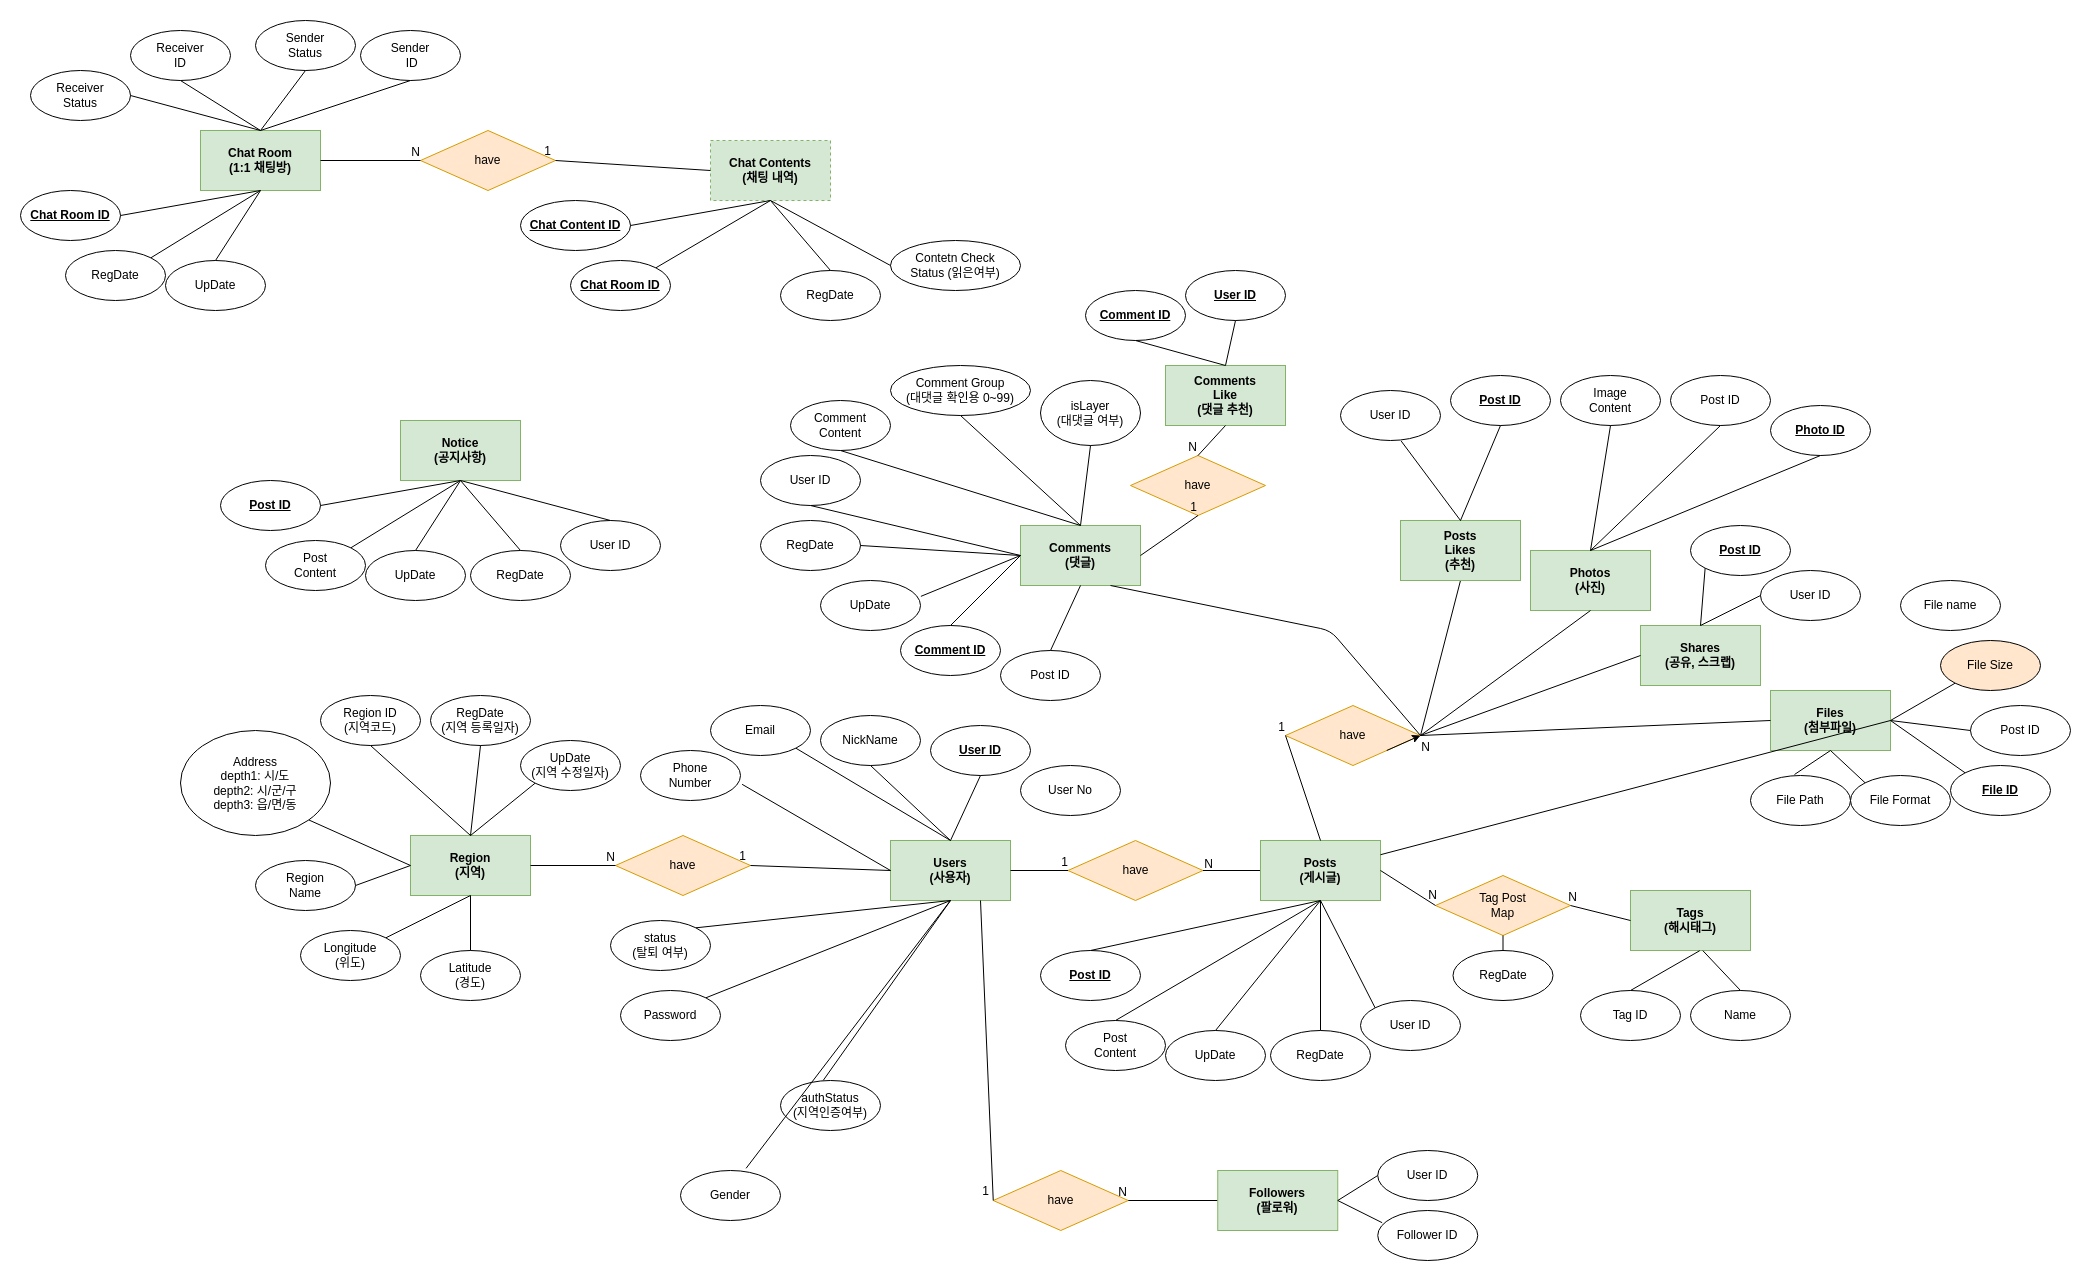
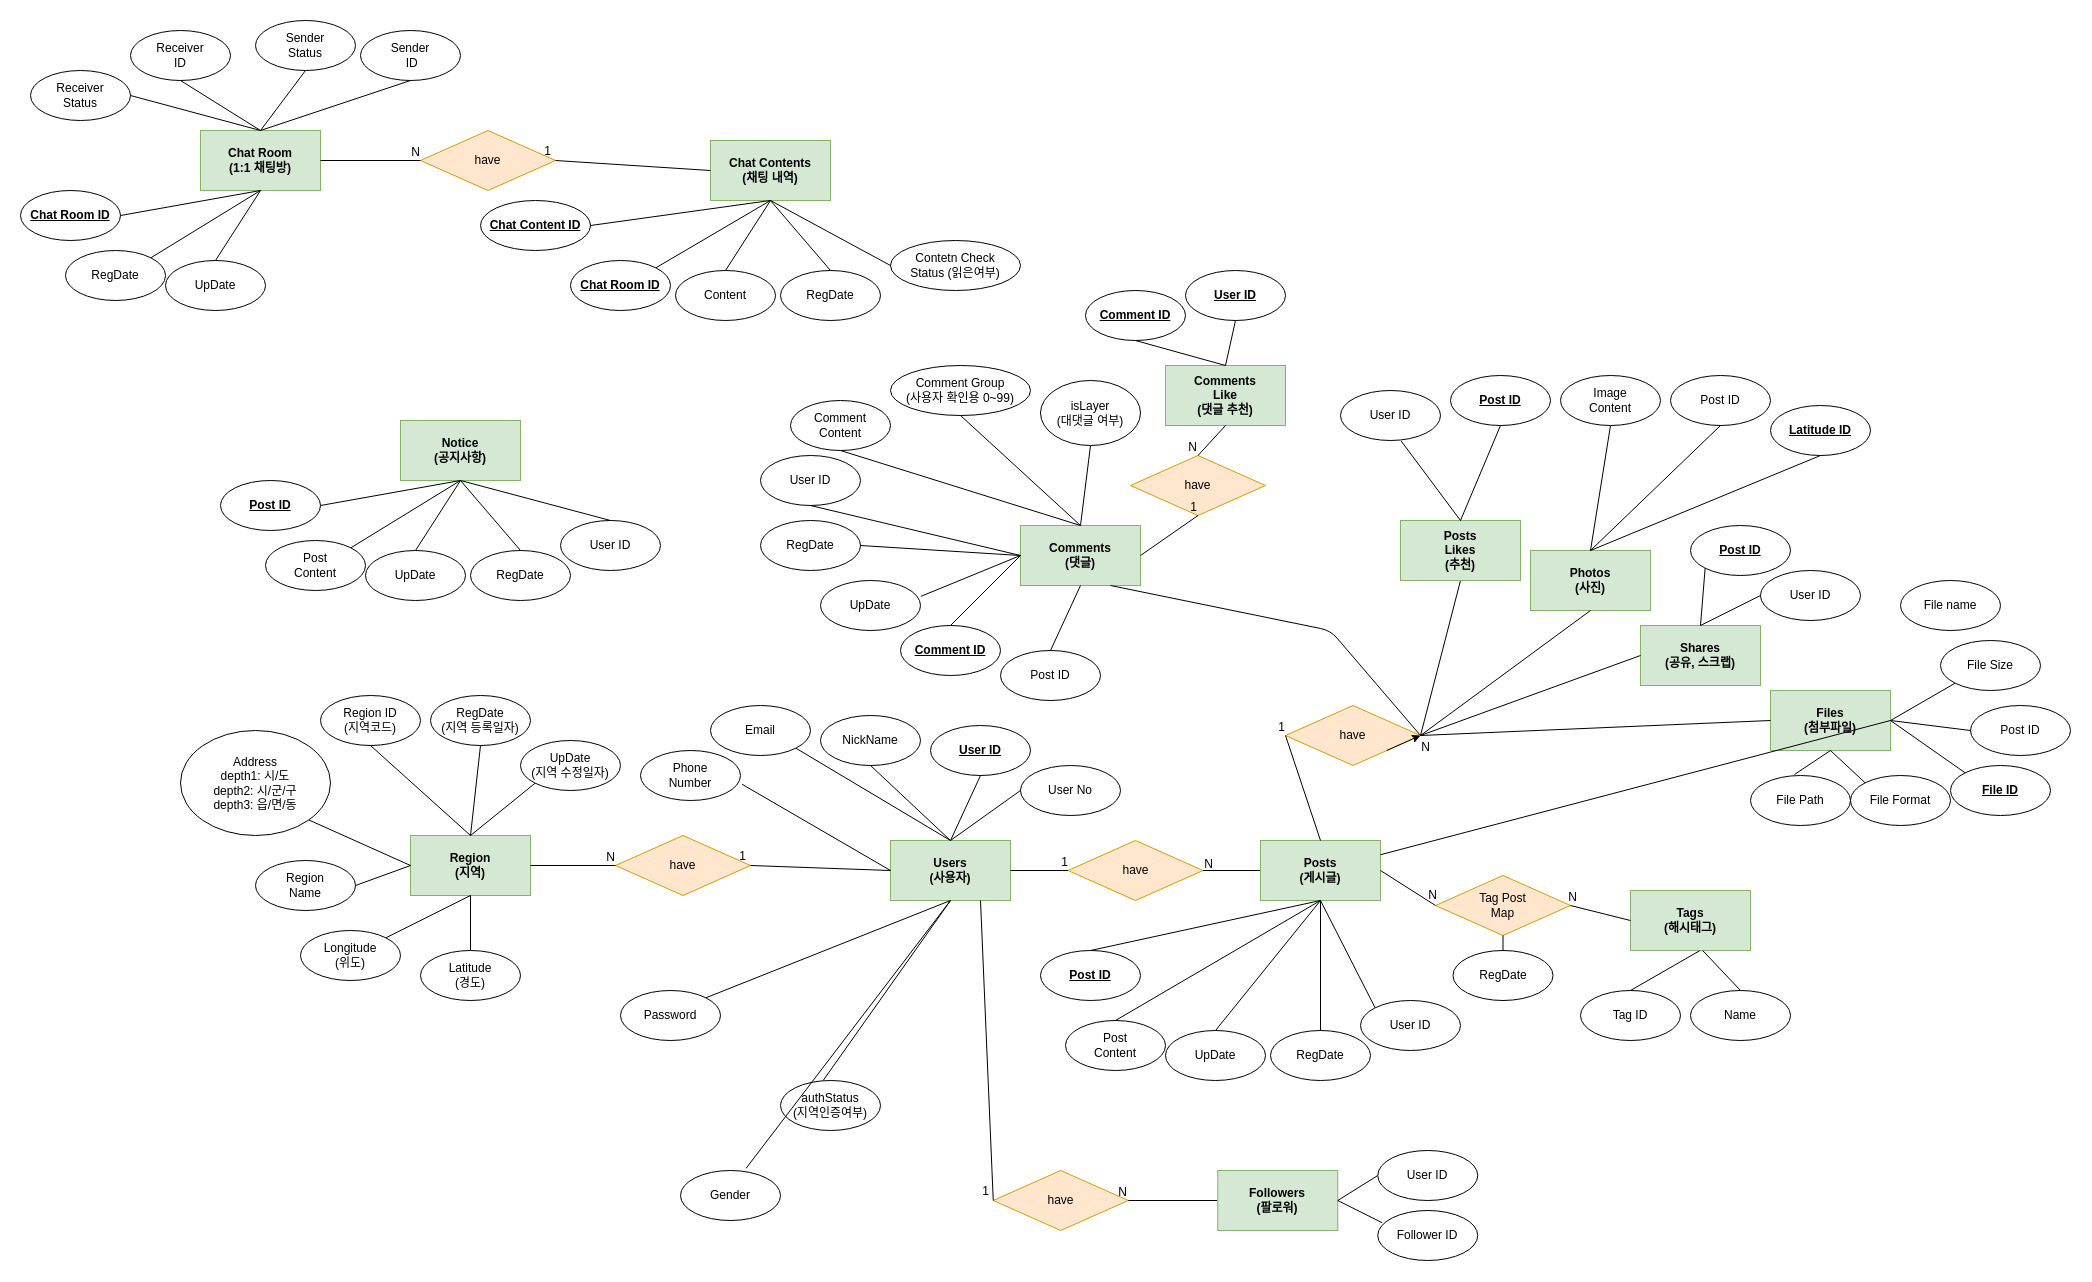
node "Chat Contents (채팅 내역)": style dashed -> solid
node "Chat Content ID": moved (576, 226) -> (536, 226)
edge "Chat Contents (채팅 내역)" -- "Content": added
node "Content": added
node "Comment Group (대댓글 확인용 0~99)": label "Comment Group (대댓글 확인용 0~99)" -> "Comment Group (사용자 확인용 0~99)"
node "Photo ID": label "Photo ID" -> "Latitude ID"
node "File Size": fillcolor #ffe6cc -> #ffffff
edge "User No" -- "Users (사용자)": added
edge "Users (사용자)" -- "status (탈퇴 여부)": removed
node "status (탈퇴 여부)": removed
